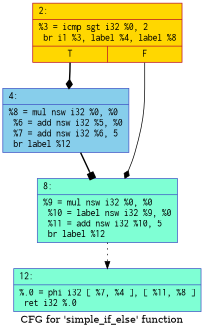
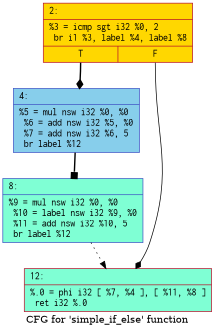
node "4:": text "%8 = mul nsw i32 %0, %0" -> "%5 = mul nsw i32 %0, %0"
edge "2:" -> "8:": now "2:" -> "12:"
node "12:": color #3d50c3ff -> #b70d28ff
